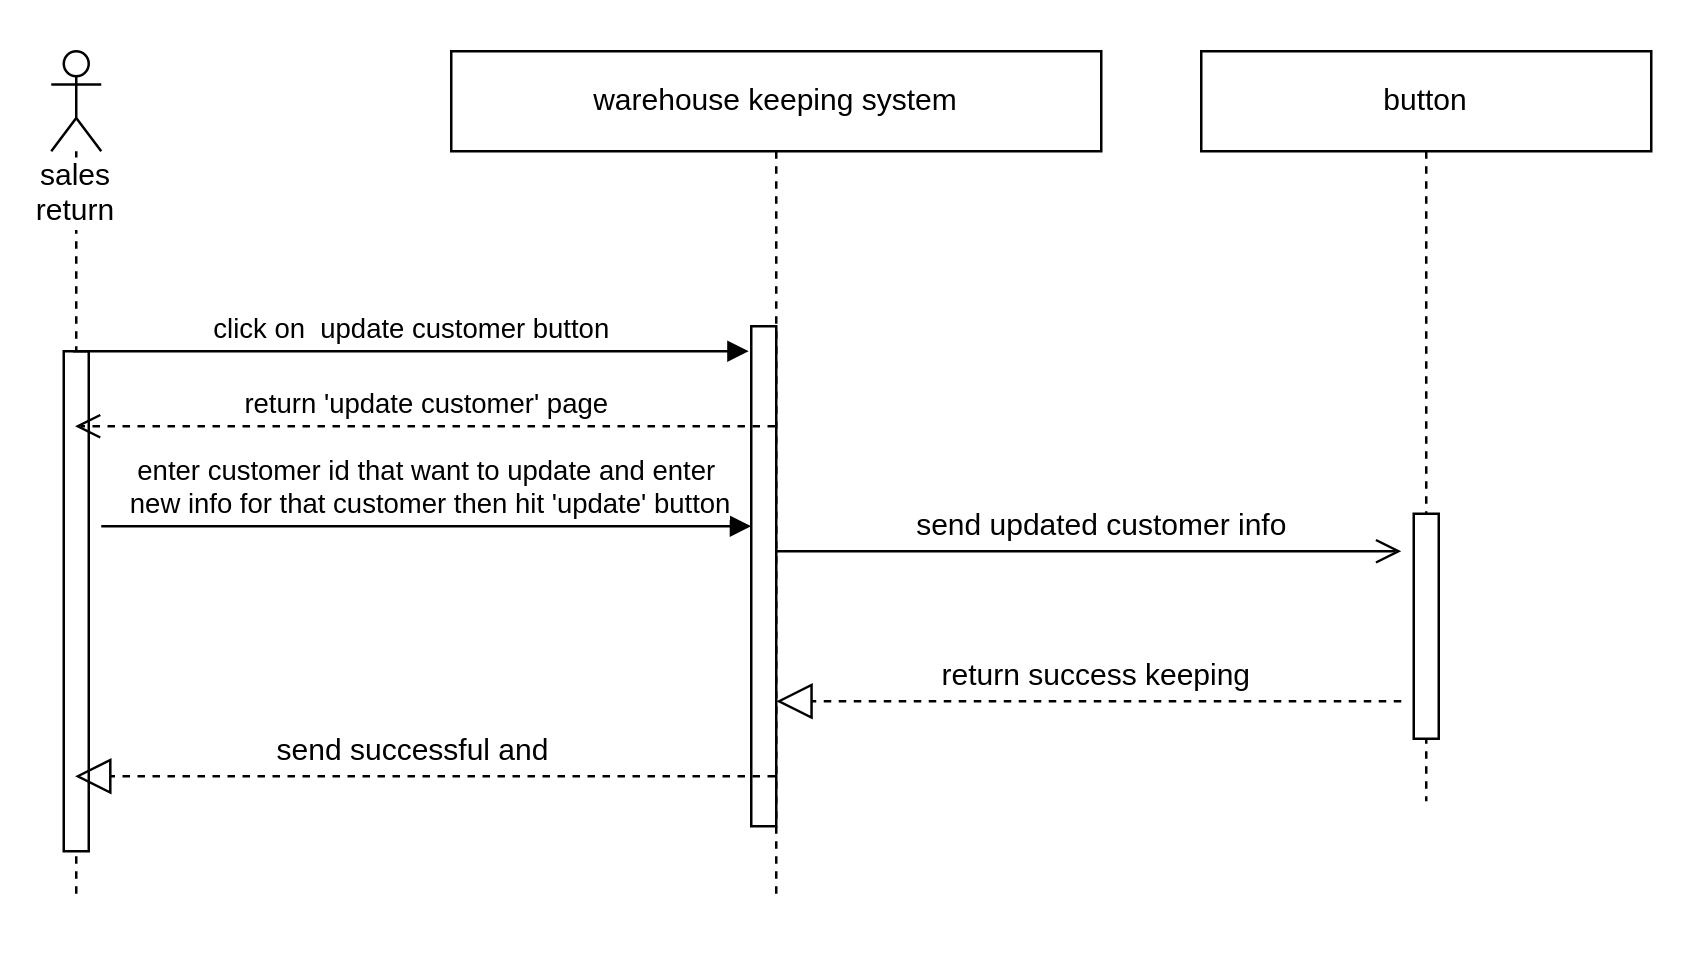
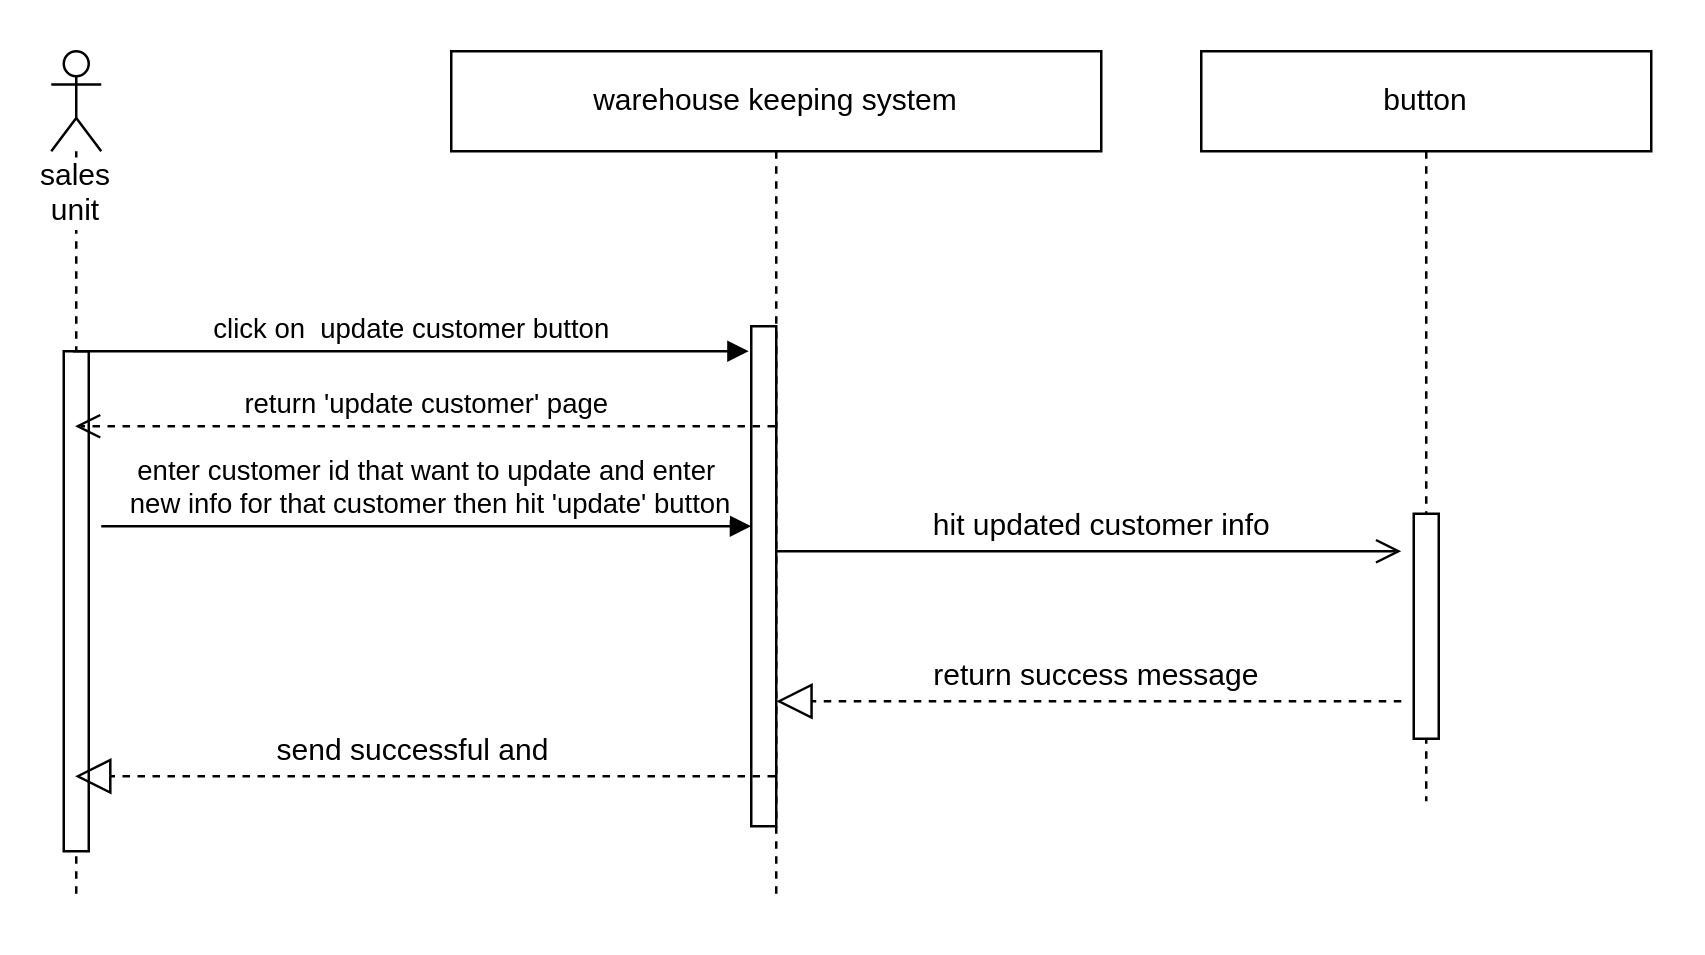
node "sales return": label "sales return" -> "sales unit"
node "send updated customer info": label "send updated customer info" -> "hit updated customer info"
node "return success keeping": label "return success keeping" -> "return success message"
